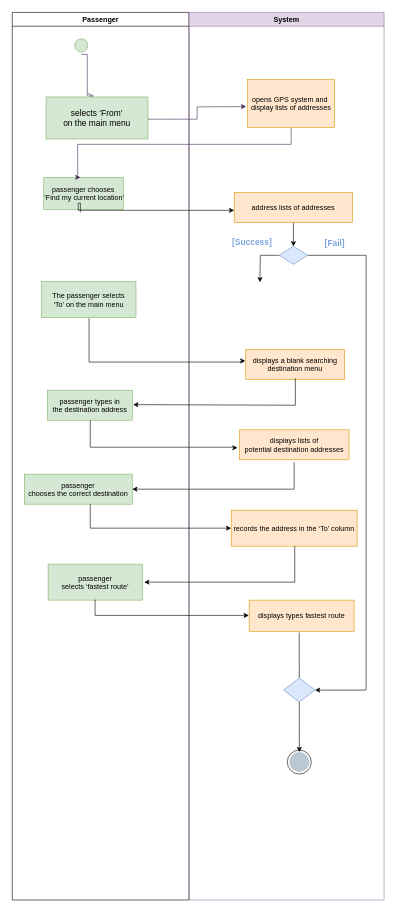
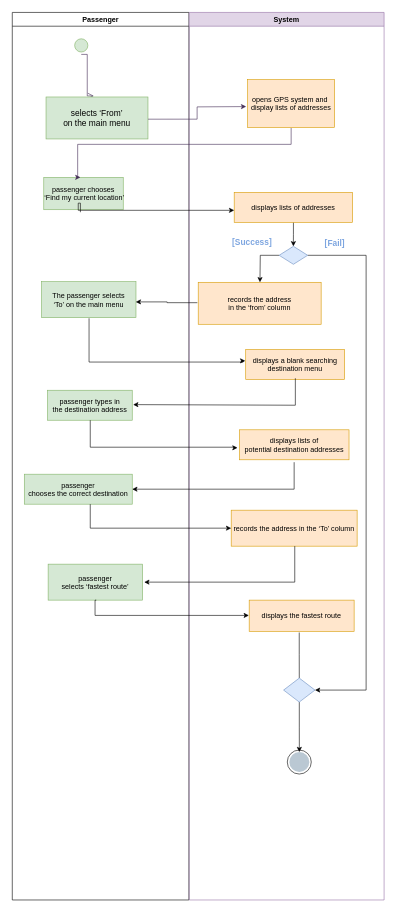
node "address lists of addresses": label "address lists of addresses" -> "displays lists of addresses"
edge "records the address in the ‘from’ column" -> "The passenger selects ‘To’ on the main menu": added
node "records the address in the ‘from’ column": added
node "displays types fastest route": label "displays types fastest route" -> "displays the fastest route"
